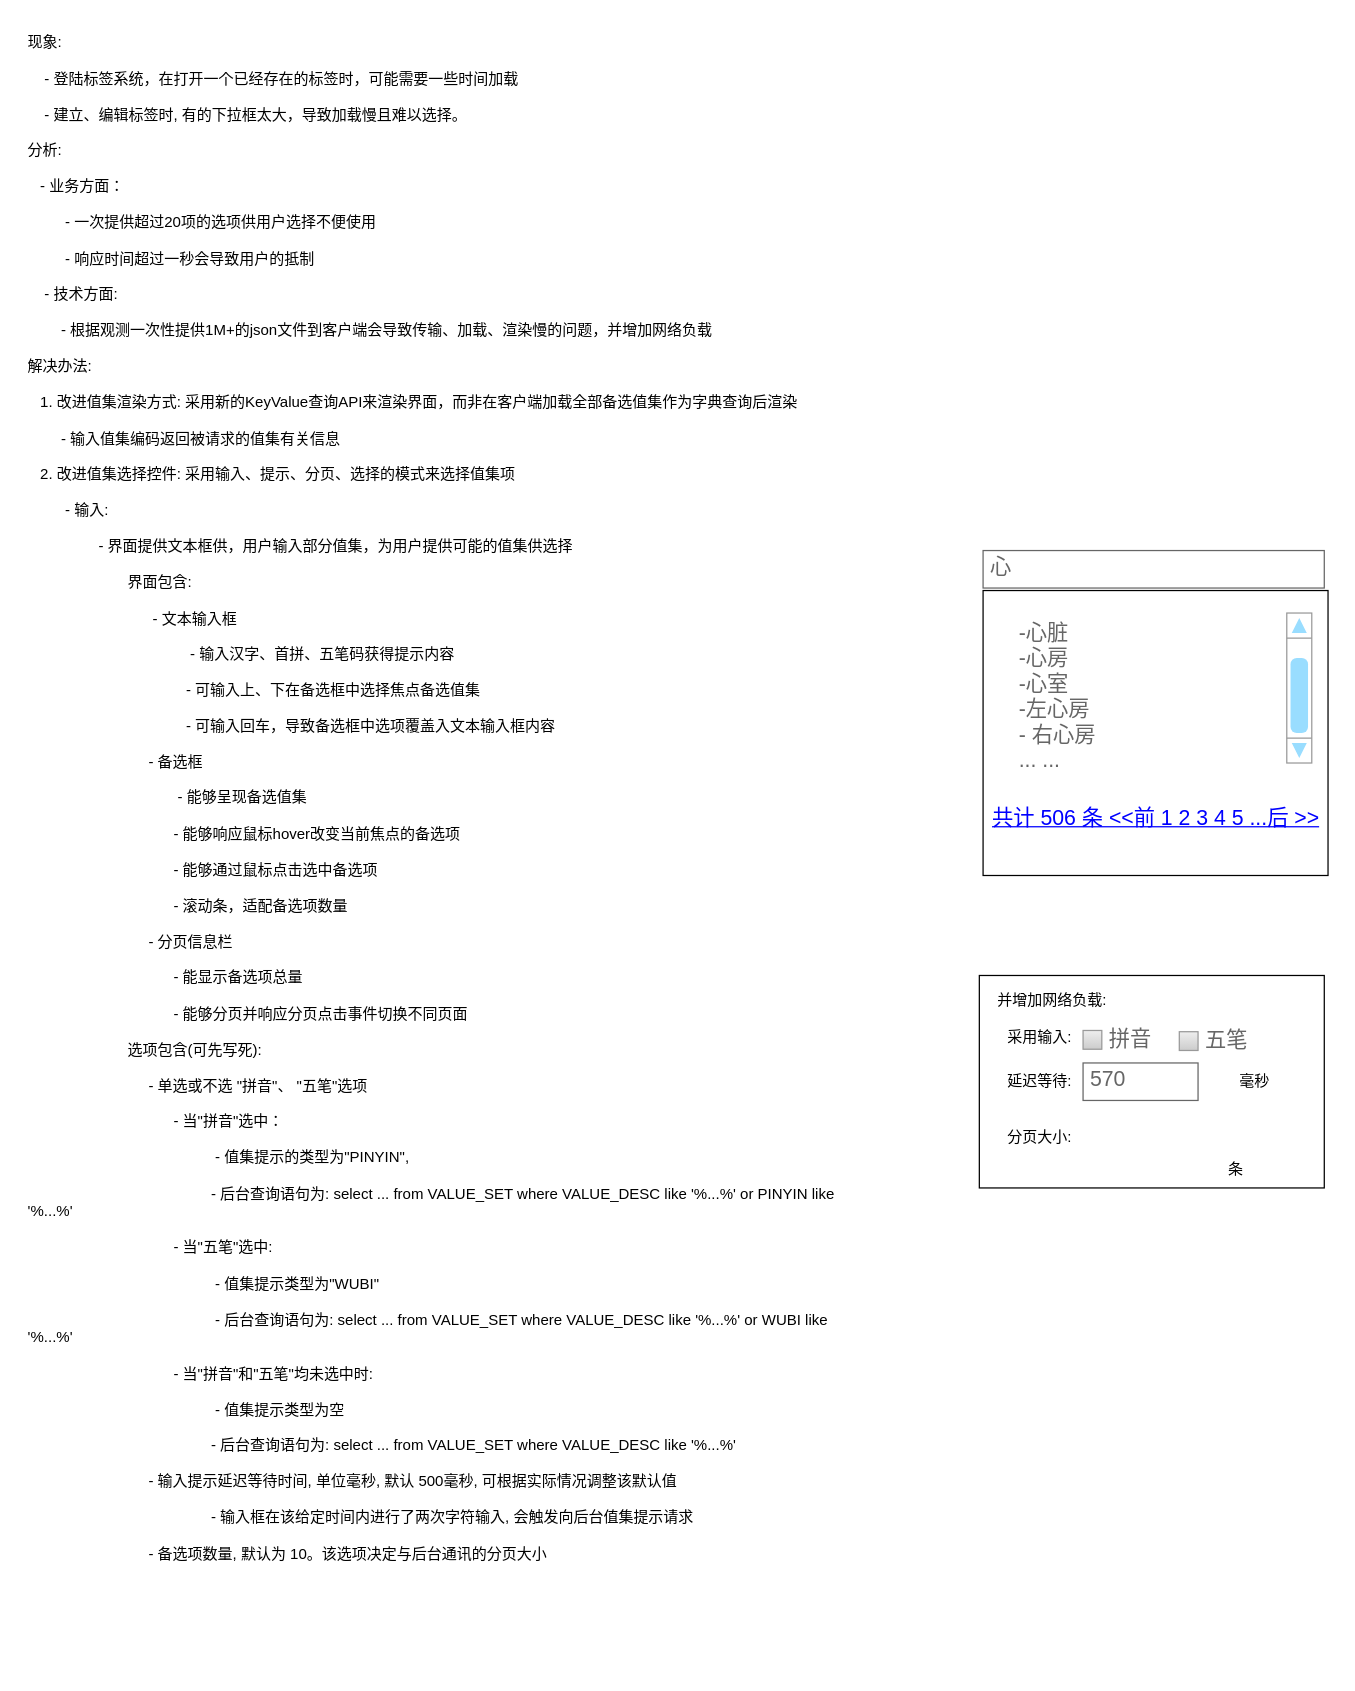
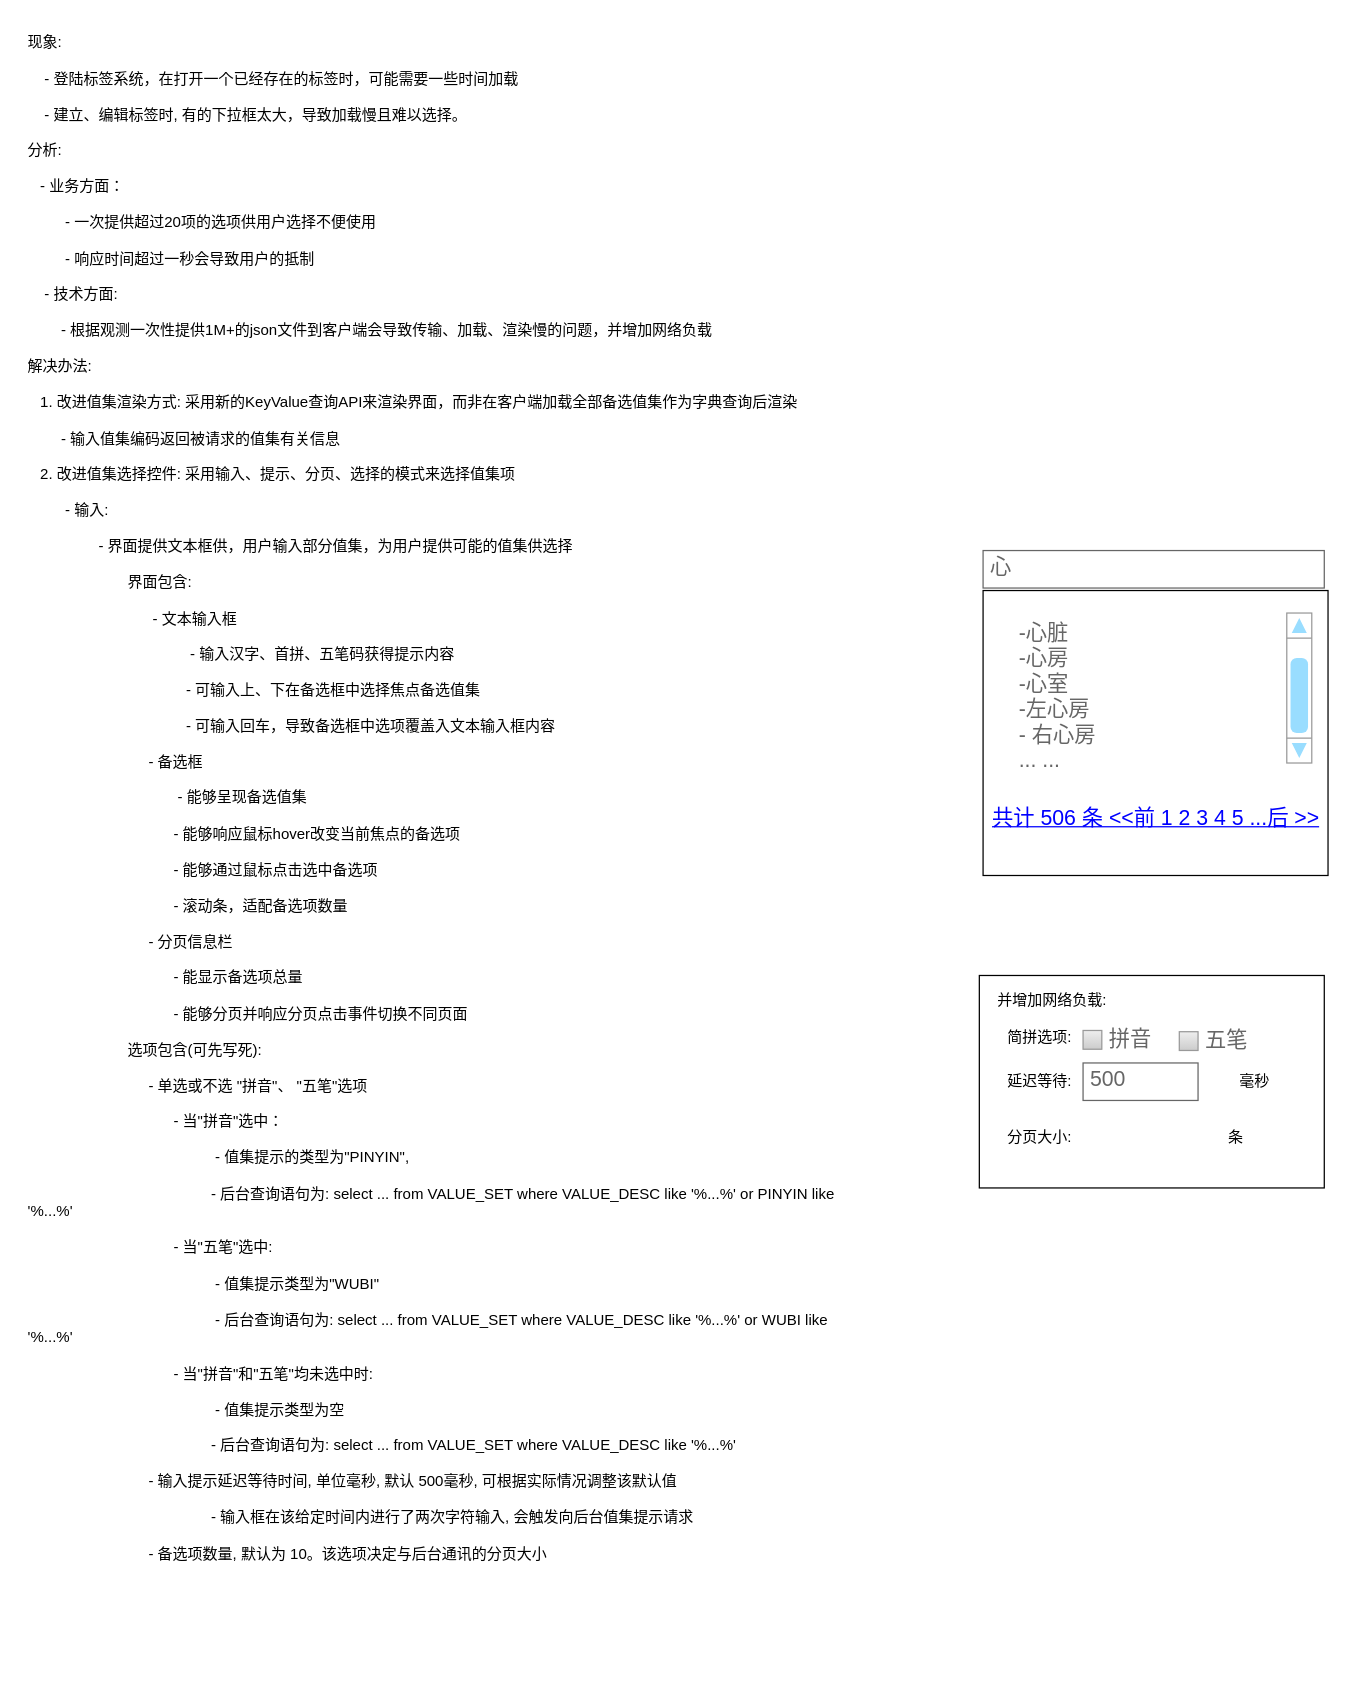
node "采用输入:": label "采用输入:" -> "简拼选项:"
node "570": label "570" -> "500"
node "条": moved (1236, 1169) -> (1236, 1138)
